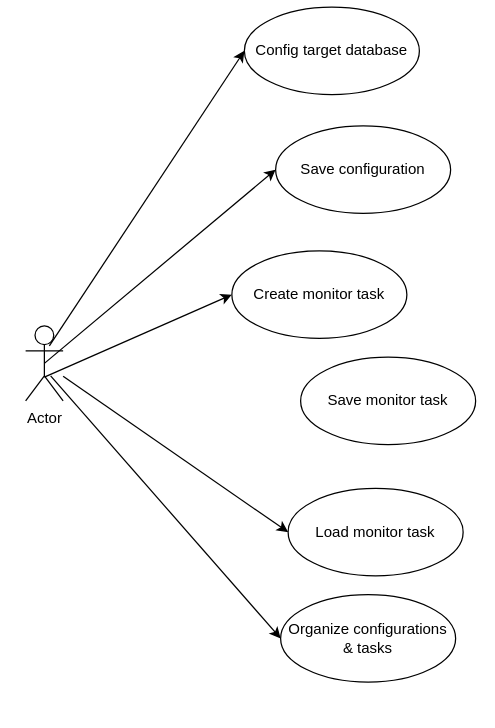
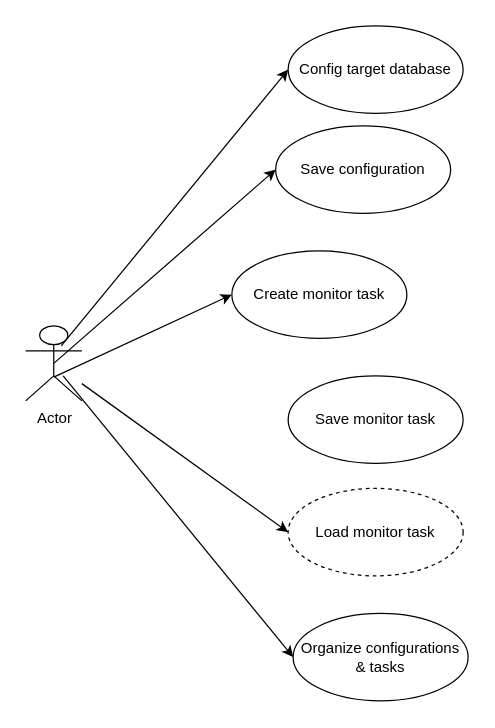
node "Config target database": moved (332, 51) -> (376, 69)
node "Actor": size 38x75 -> 56x75
node "Save monitor task": moved (388, 401) -> (376, 419)
node "Load monitor task": style solid -> dashed
node "Organize configurations & tasks": moved (368, 638) -> (381, 657)
